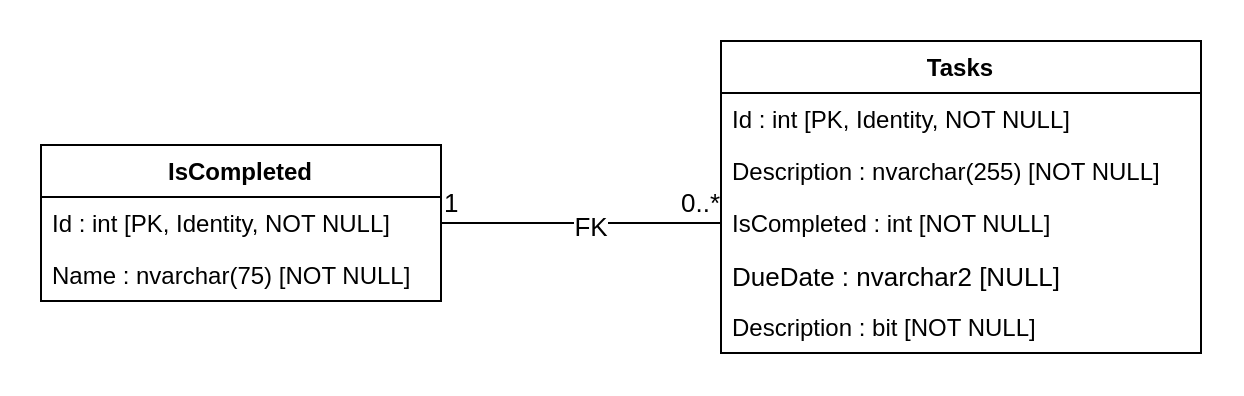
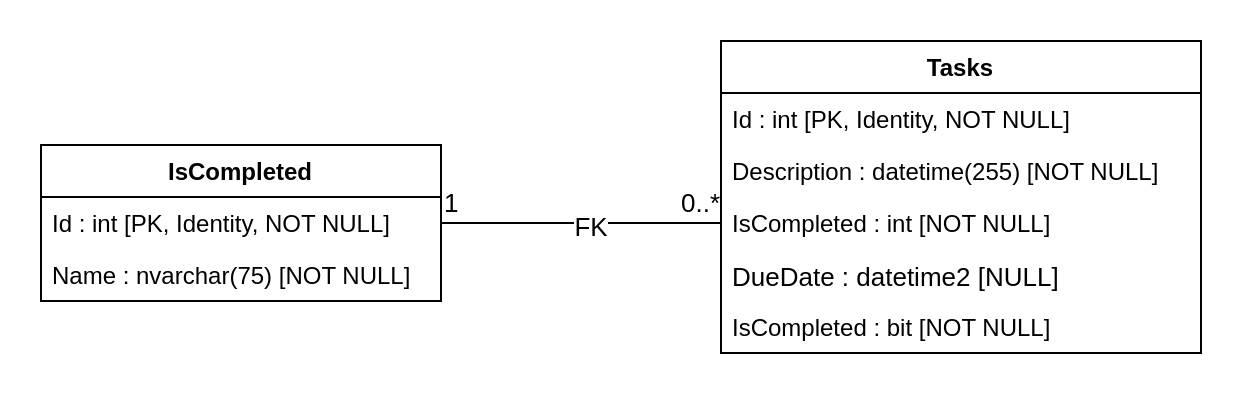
node "Description : nvarchar(255) [NOT NULL]": label "Description : nvarchar(255) [NOT NULL]" -> "Description : datetime(255) [NOT NULL]"
node "DueDate : nvarchar2 [NULL]": label "DueDate : nvarchar2 [NULL]" -> "DueDate : datetime2 [NULL]"
node "Description : bit [NOT NULL]": label "Description : bit [NOT NULL]" -> "IsCompleted : bit [NOT NULL]"
